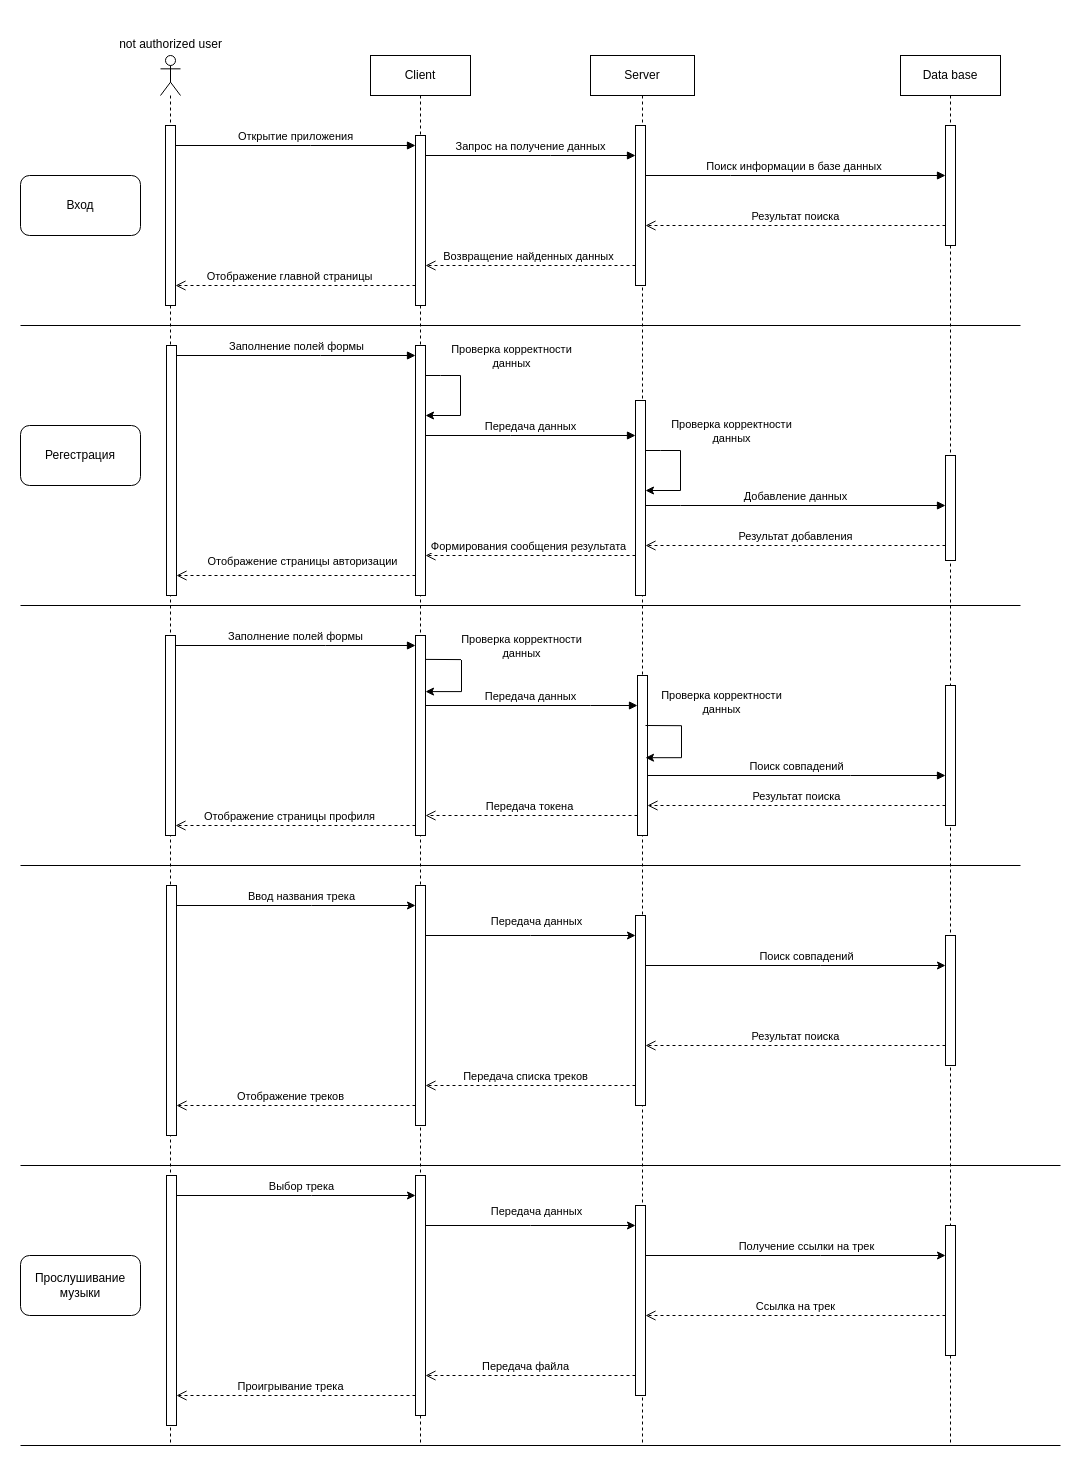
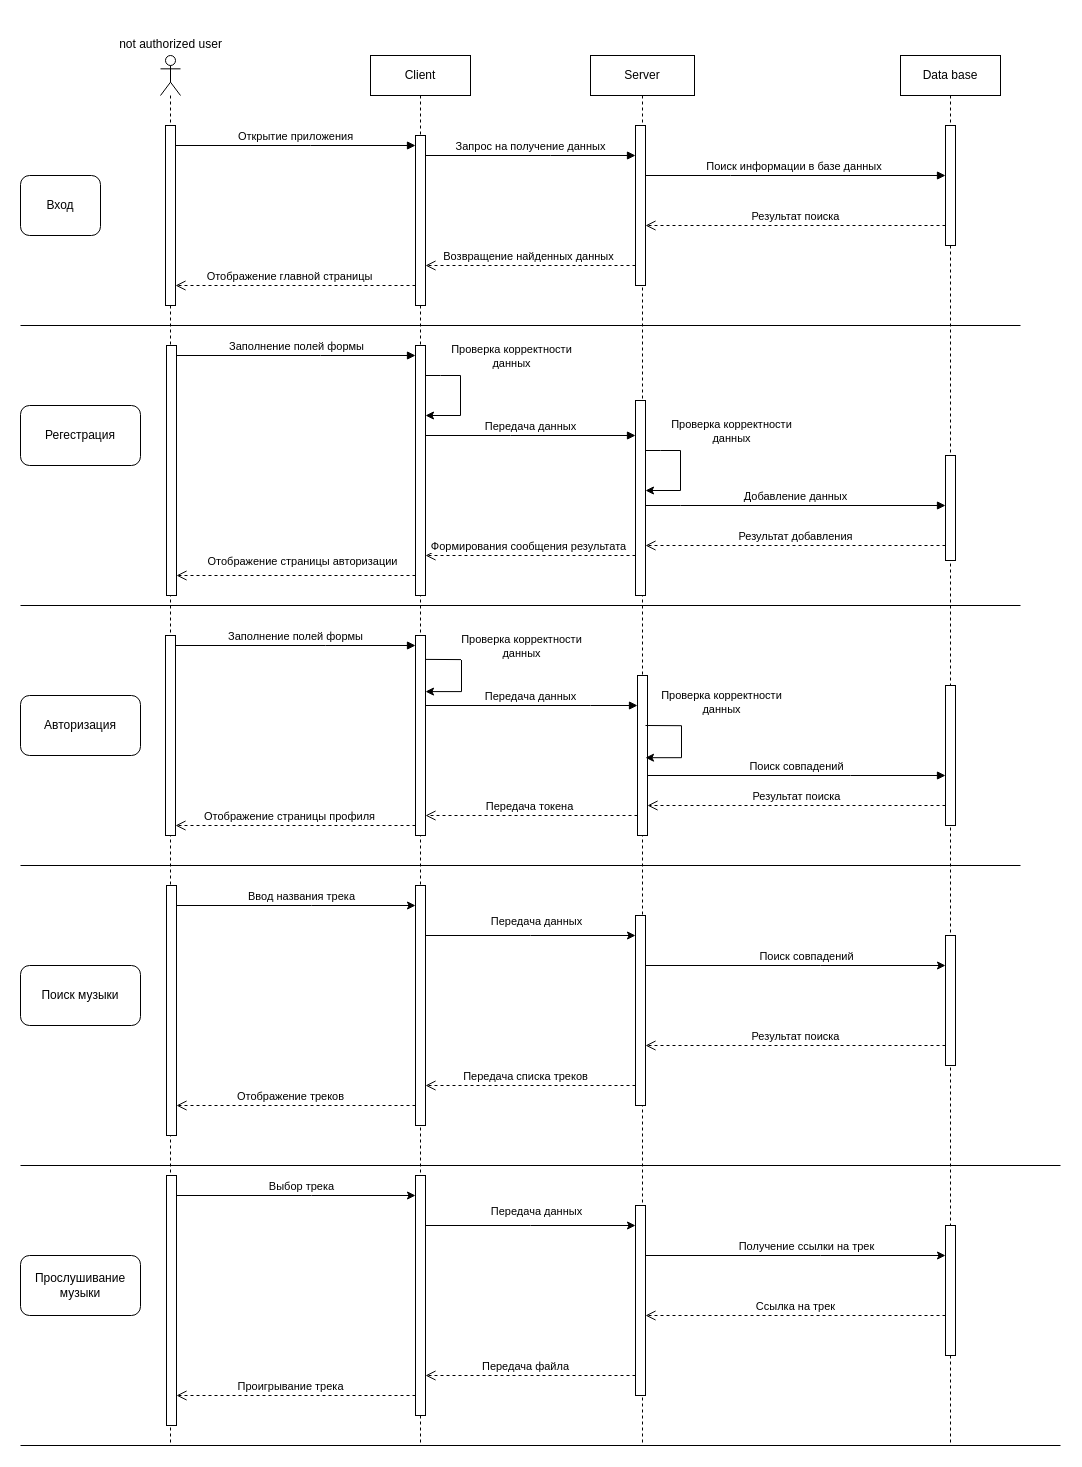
node "Вход": size 120x60 -> 80x60
node "Регестрация": moved (81, 456) -> (81, 436)
node "Авторизация": added
node "Поиск музыки": added
